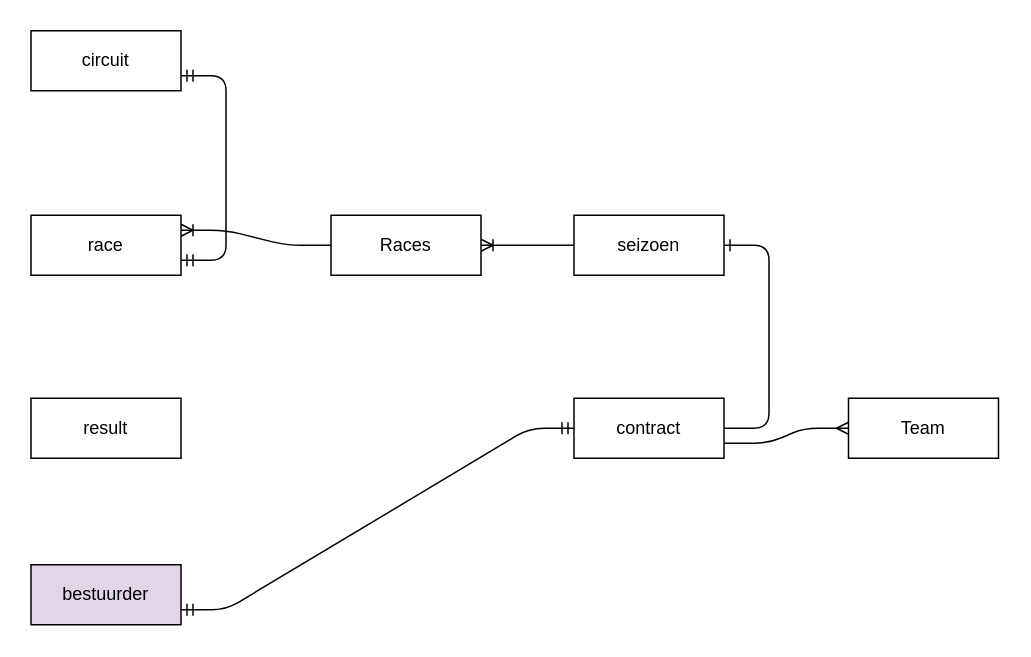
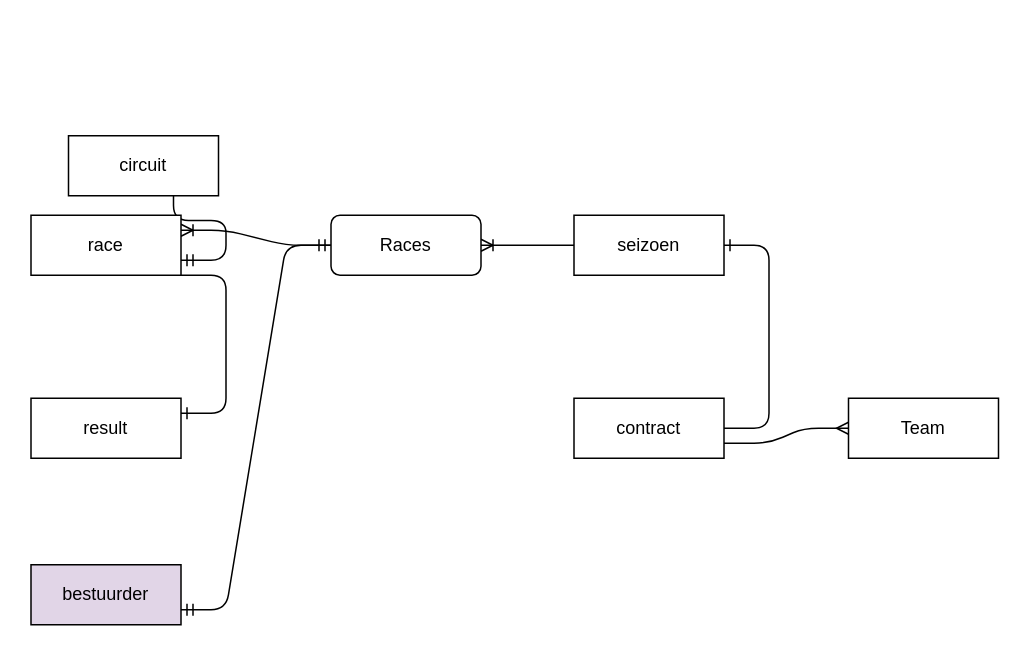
node "circuit": moved (106, 61) -> (143, 166)
node "Races": shape rectangle -> rounded rectangle
edge "race" -> "result": added
edge "contract" -- "bestuurder": now "Races" -- "bestuurder"
